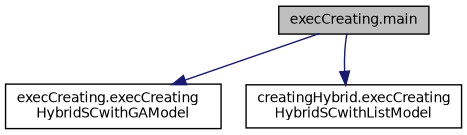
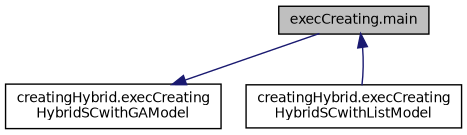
edge "execCreating.main" -> "creatingHybrid.execCreating HybridSCwithListModel": reversed
node "execCreating.execCreating HybridSCwithGAModel": label "execCreating.execCreating HybridSCwithGAModel" -> "creatingHybrid.execCreating HybridSCwithGAModel"
